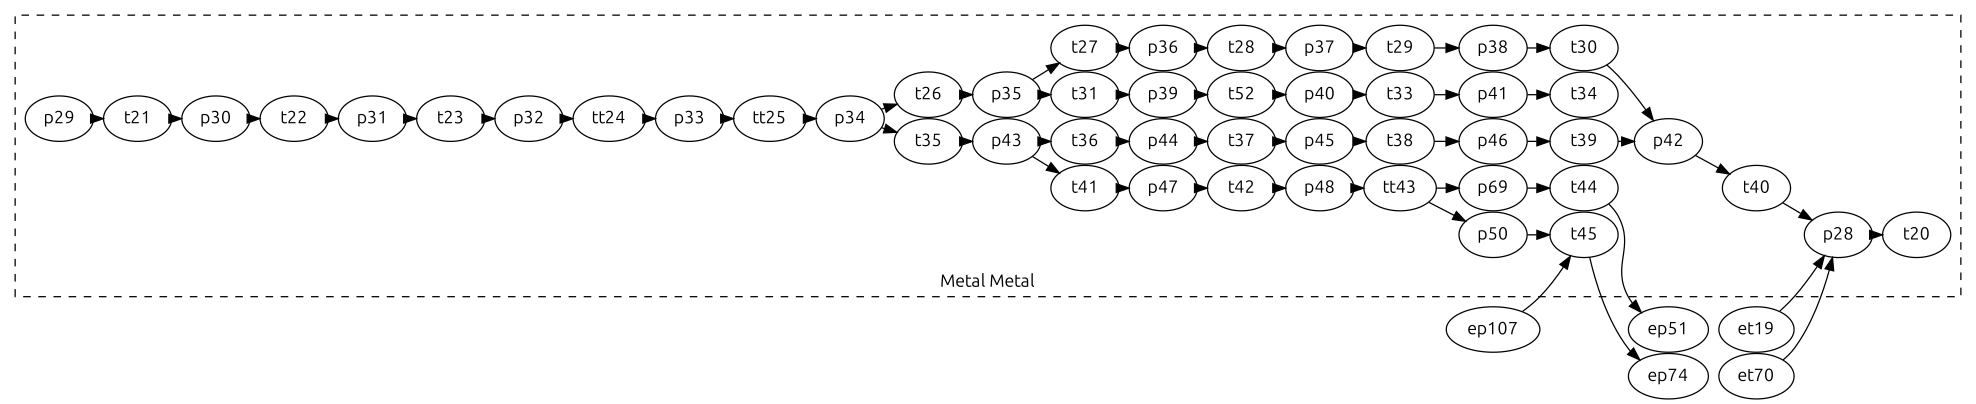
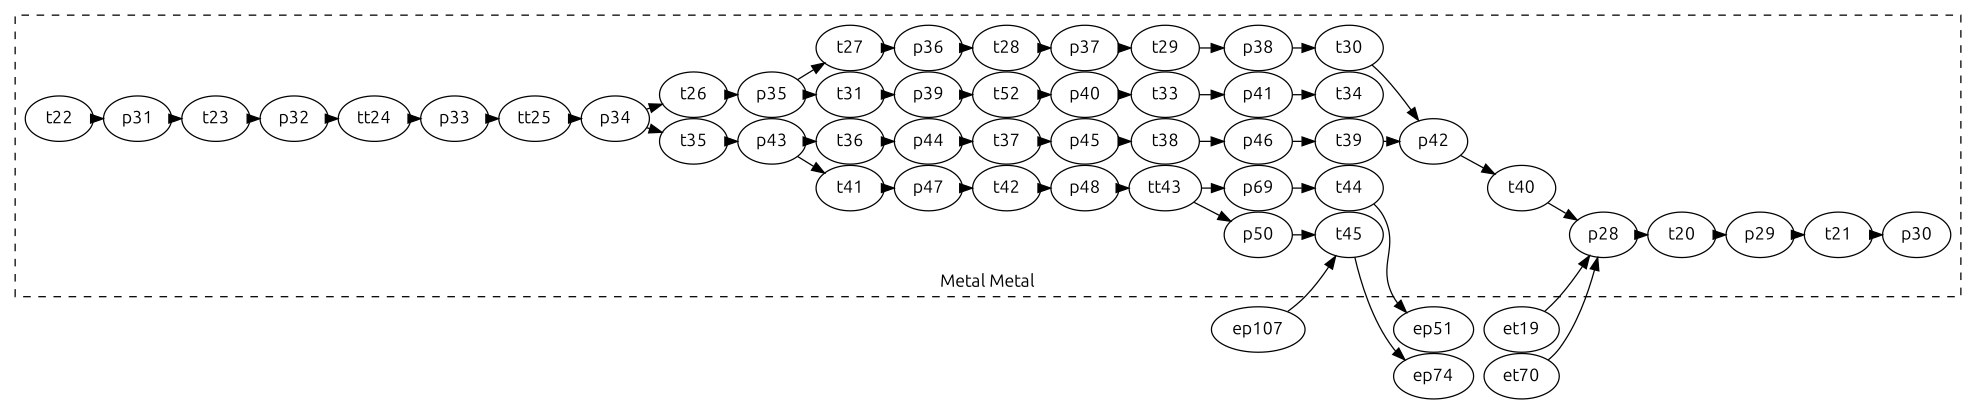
edge "p30" -> "t22": removed
edge "t20" -> "p29": added
